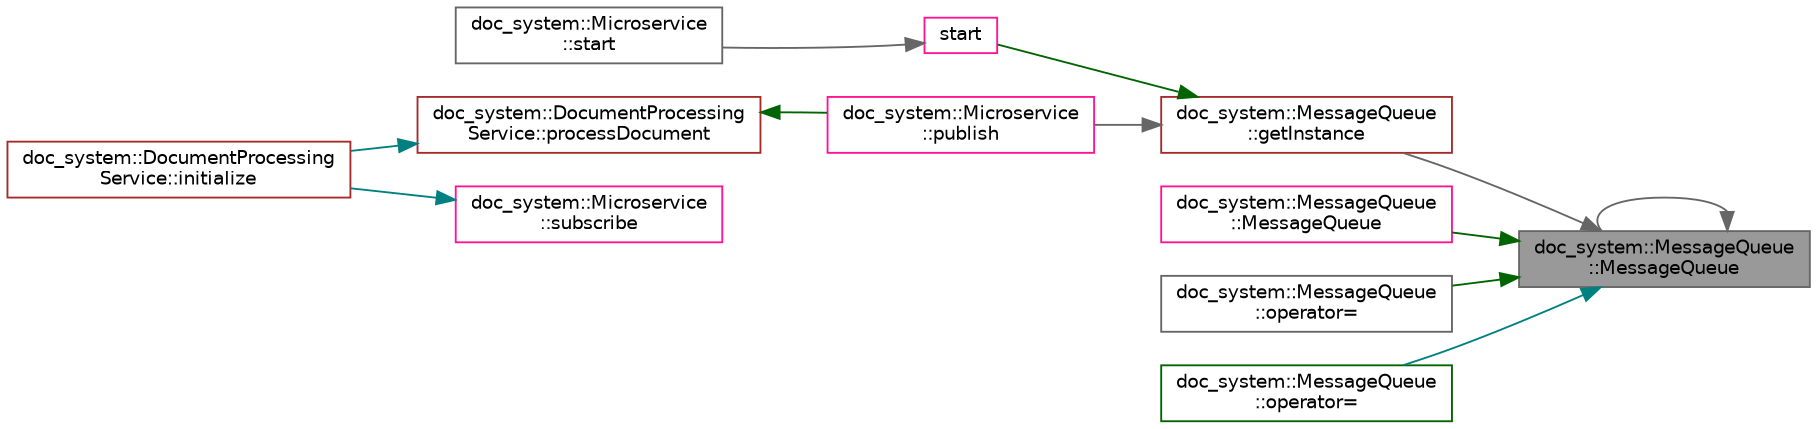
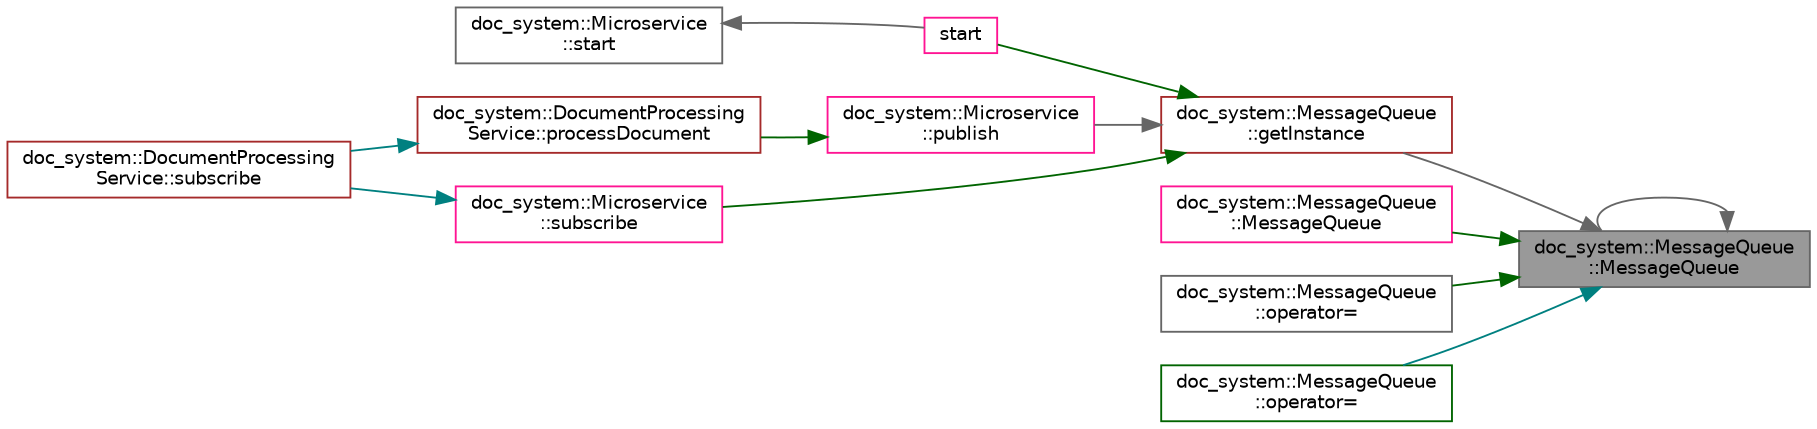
edge "doc_system::Microservice ::start" -> "start": reversed
edge "doc_system::Microservice ::publish" -> "doc_system::DocumentProcessing Service::processDocument": reversed
node "doc_system::DocumentProcessing Service::initialize": label "doc_system::DocumentProcessing Service::initialize" -> "doc_system::DocumentProcessing Service::subscribe"
edge "doc_system::Microservice ::subscribe" -> "doc_system::MessageQueue ::getInstance": added
